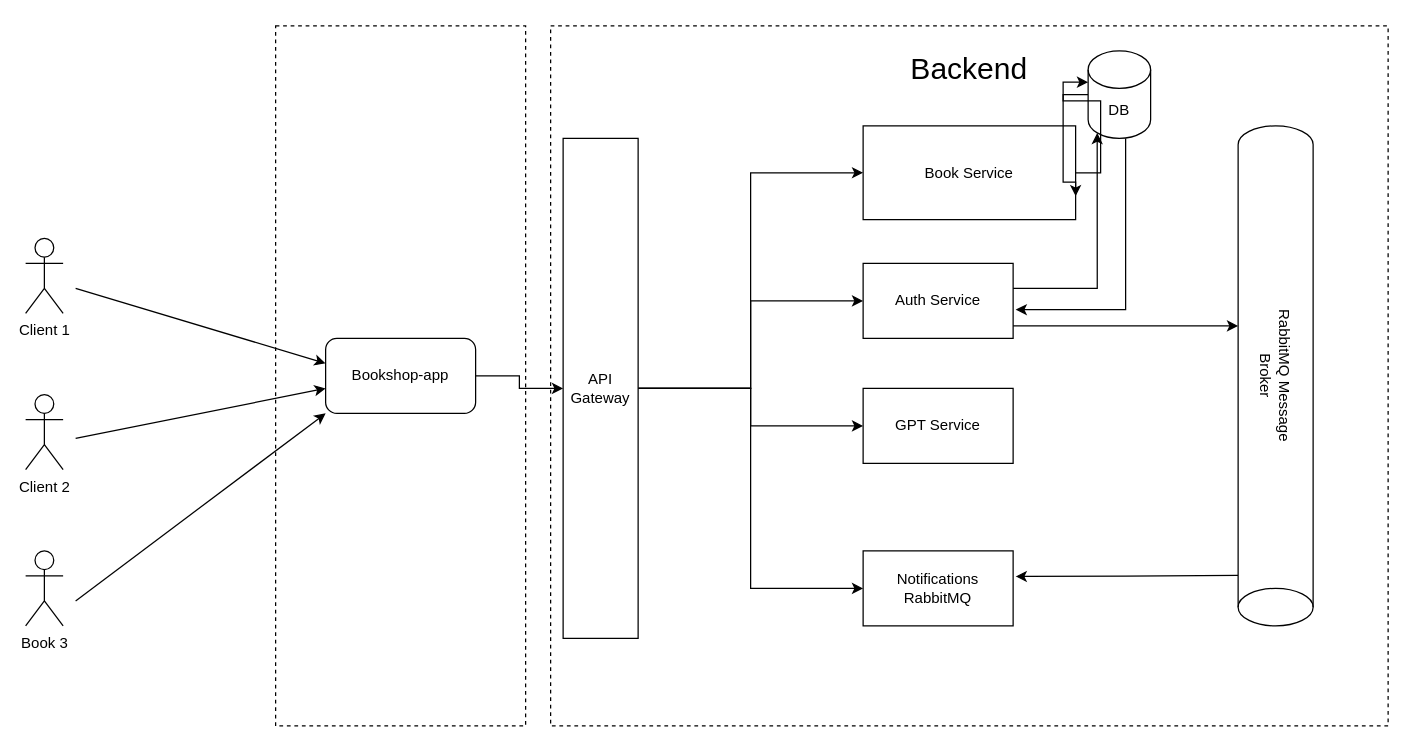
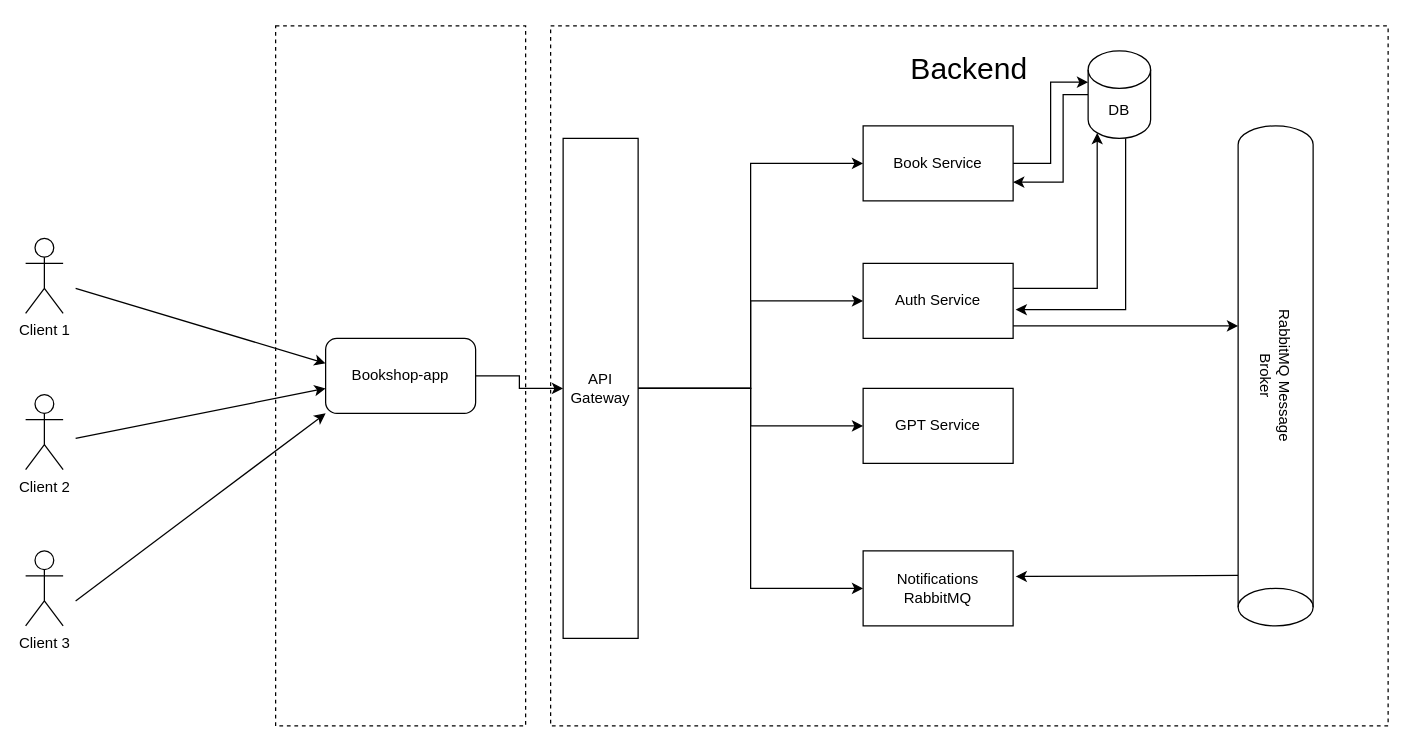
node "Book Service": size 213x94 -> 150x75
node "Book 3": label "Book 3" -> "Client 3"
